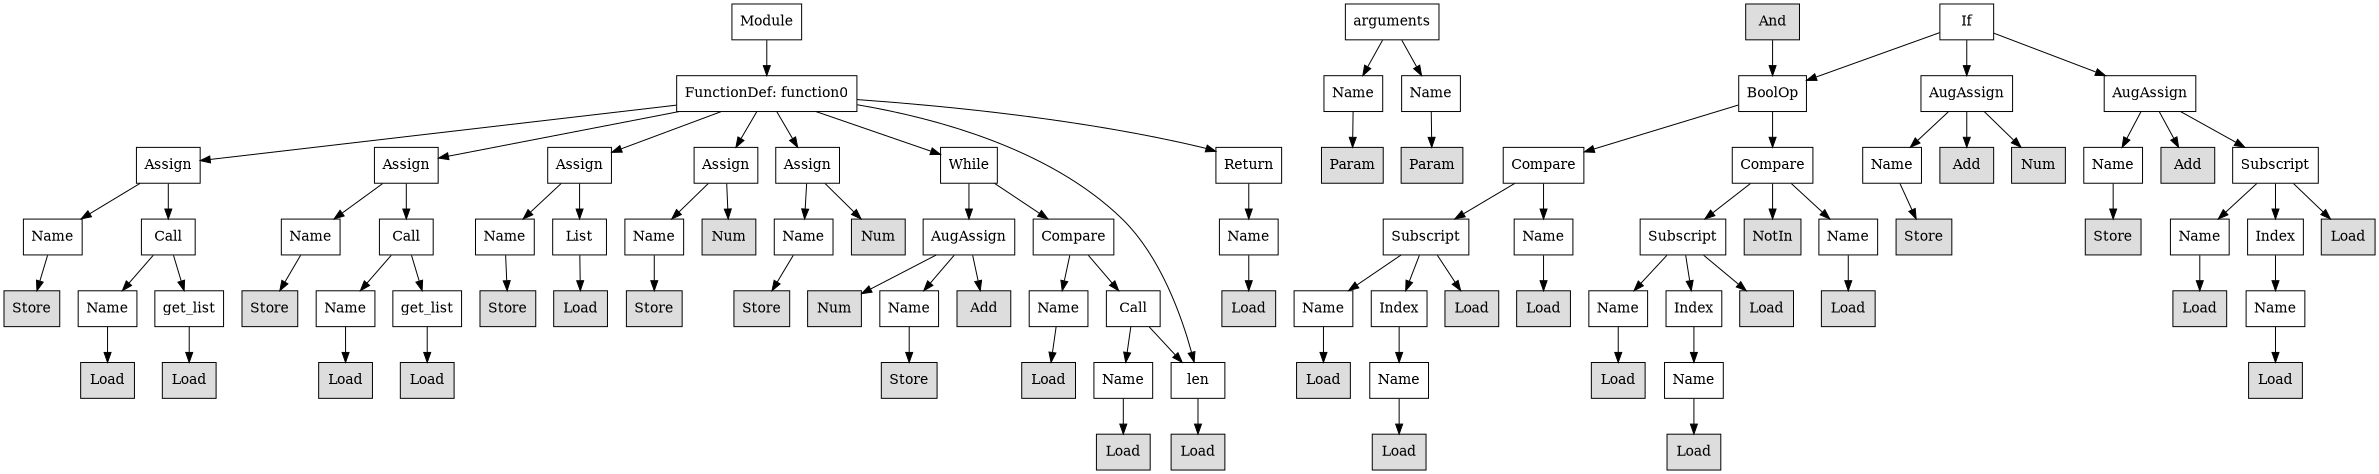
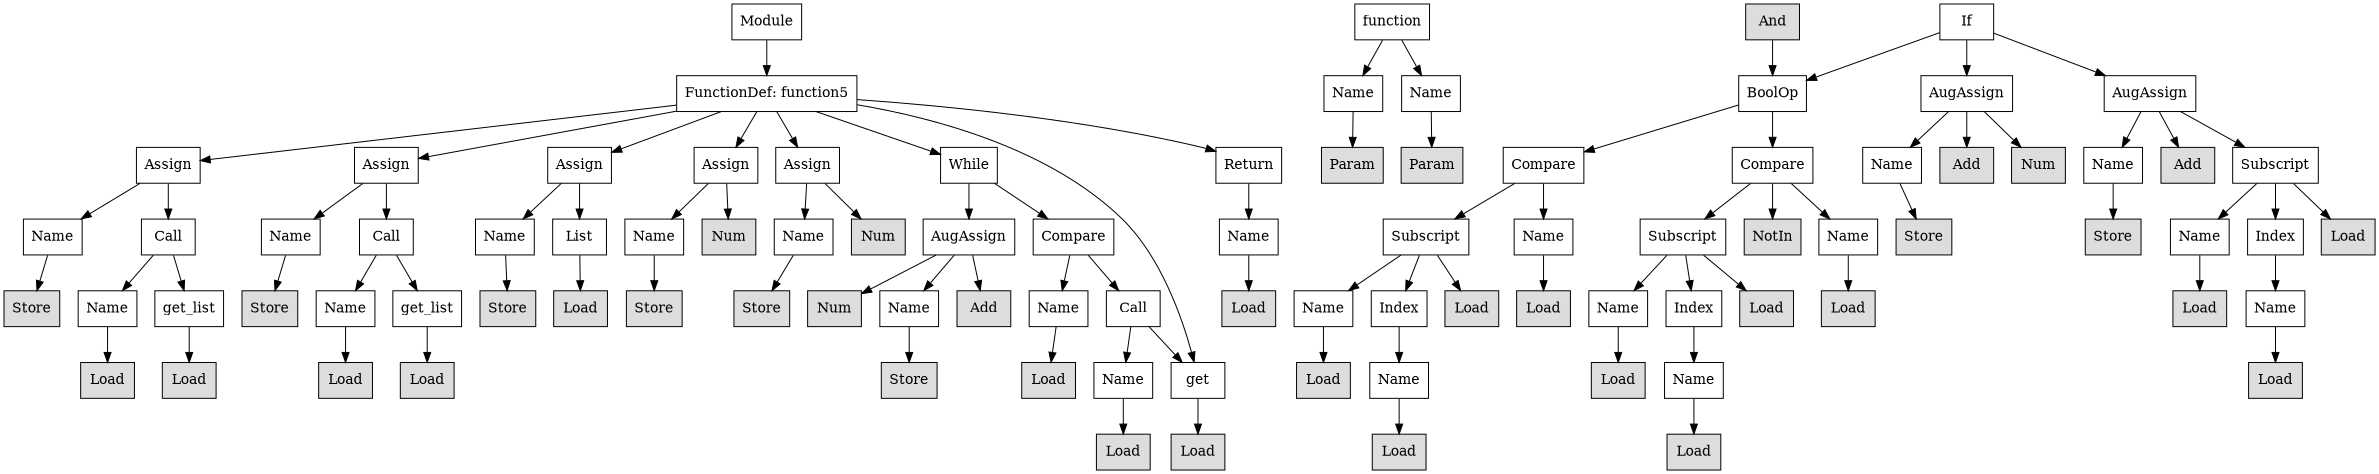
node "arguments": label "arguments" -> "function"
node "FunctionDef: function0": label "FunctionDef: function0" -> "FunctionDef: function5"
node "len": label "len" -> "get"
